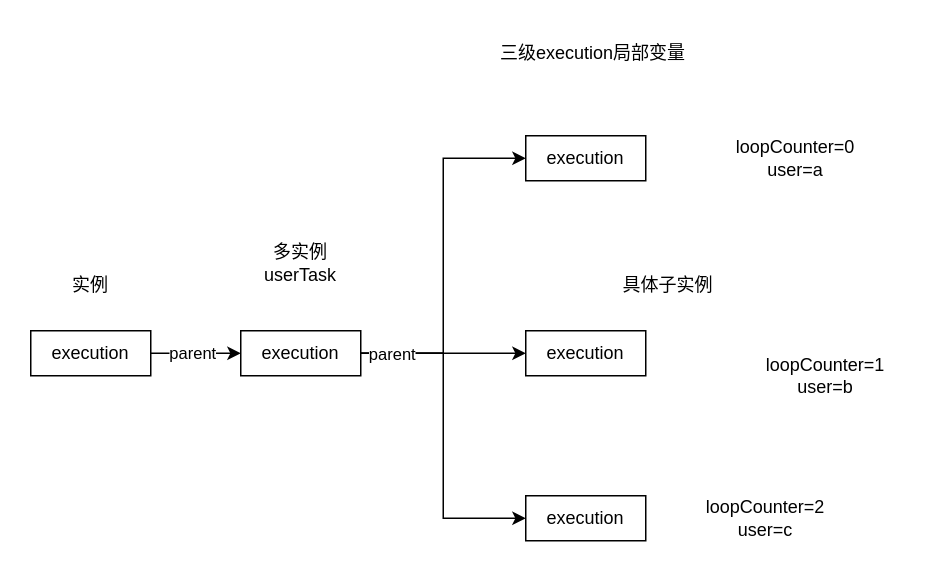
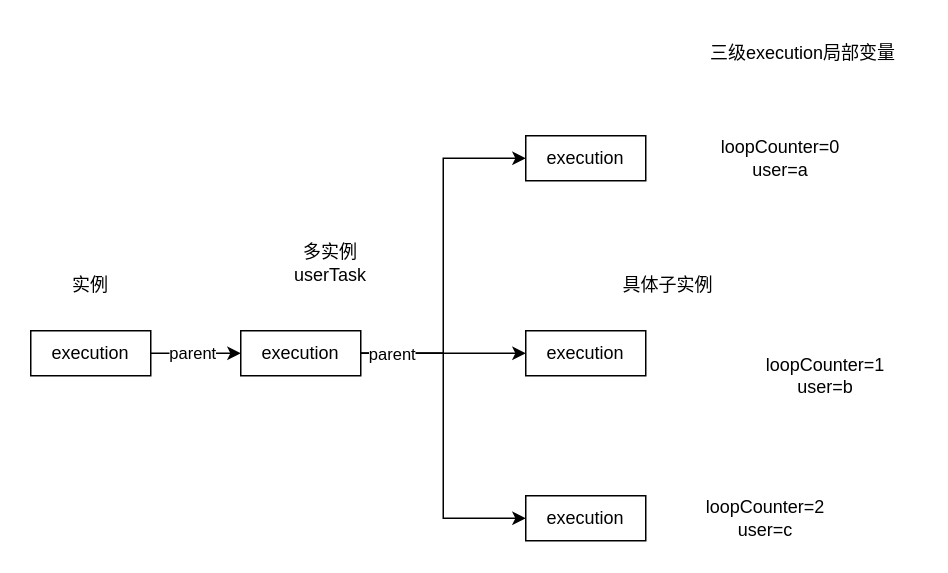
node "三级execution局部变量": moved (593, 53) -> (803, 53)
node "loopCounter=0 user=a": moved (796, 158) -> (781, 158)
node "多实例userTask": moved (301, 263) -> (331, 263)
